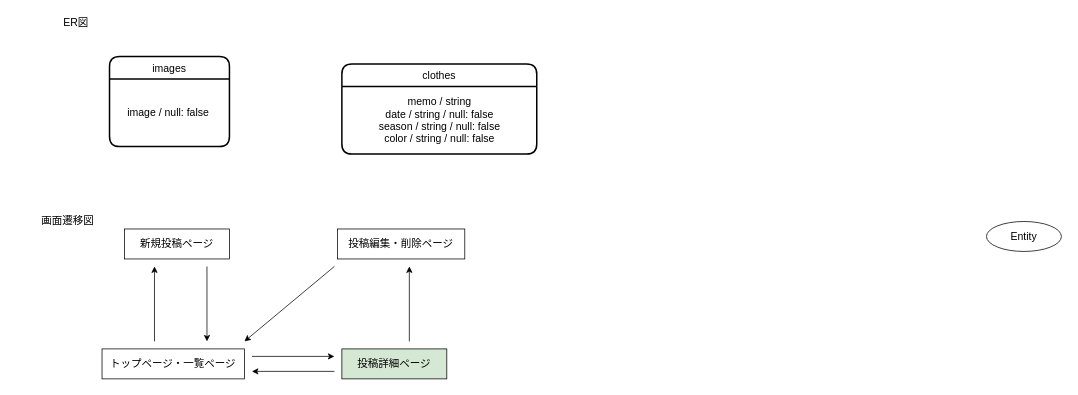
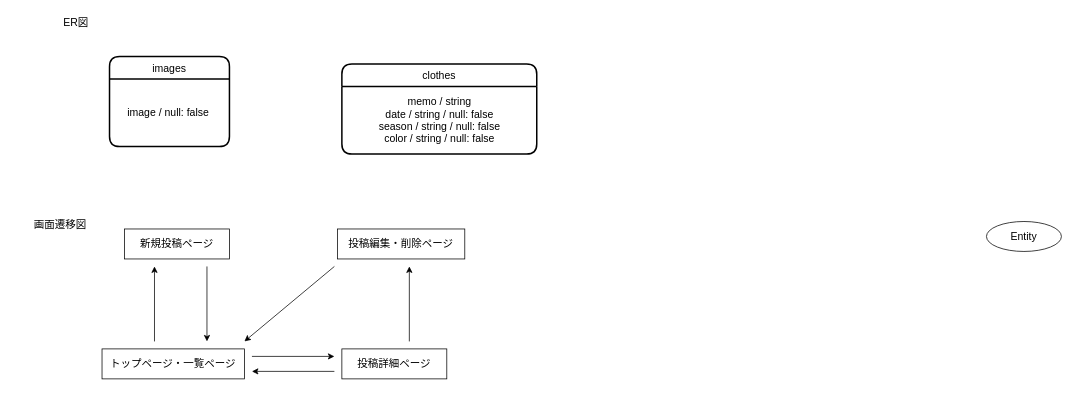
node "画面遷移図": moved (57, 214) -> (49, 218)
node "投稿詳細ページ": fillcolor #d5e8d4 -> #ffffff
